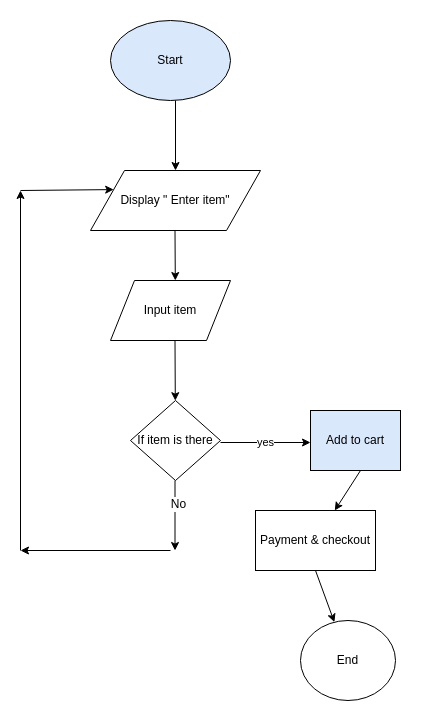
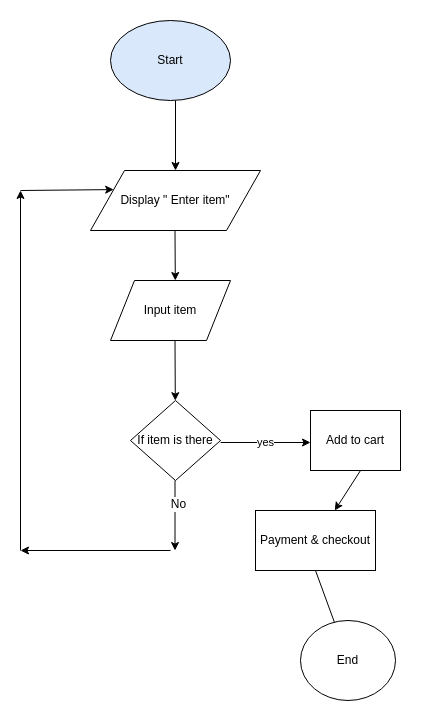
node "Add to cart": fillcolor #dae8fc -> #ffffff
edge "Payment & checkout" -> "End": arrowhead classic -> none
